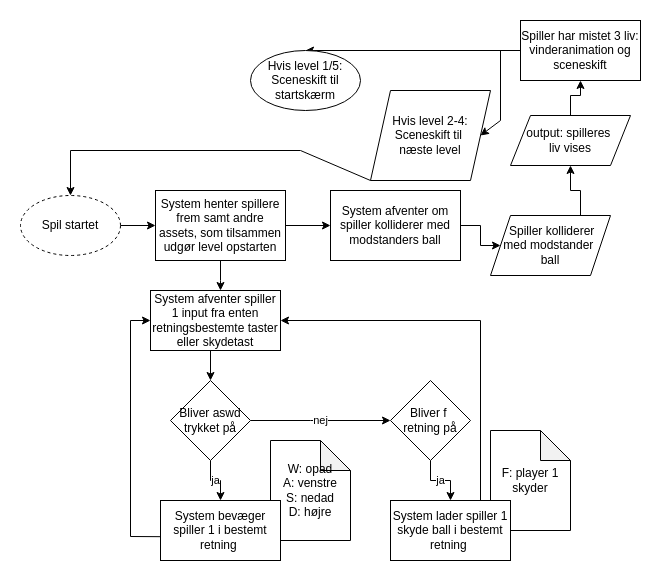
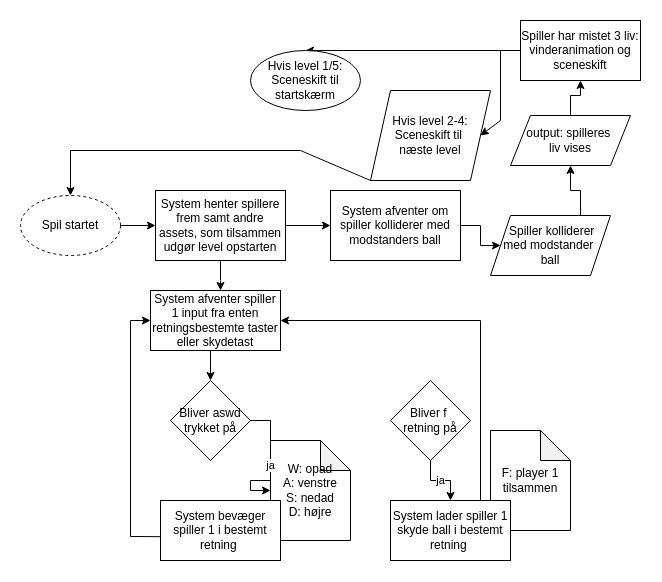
edge "Bliver aswd trykket på" -> "Bliver f retning på": removed, label "nej"
edge "Bliver aswd trykket på" -> "System bevæger spiller 1 i bestemt retning": now "Bliver aswd trykket på" -> "W: opad A: venstre S: nedad D: højre"
node "F: player 1 skyder": label "F: player 1 skyder" -> "F: player 1 tilsammen"
